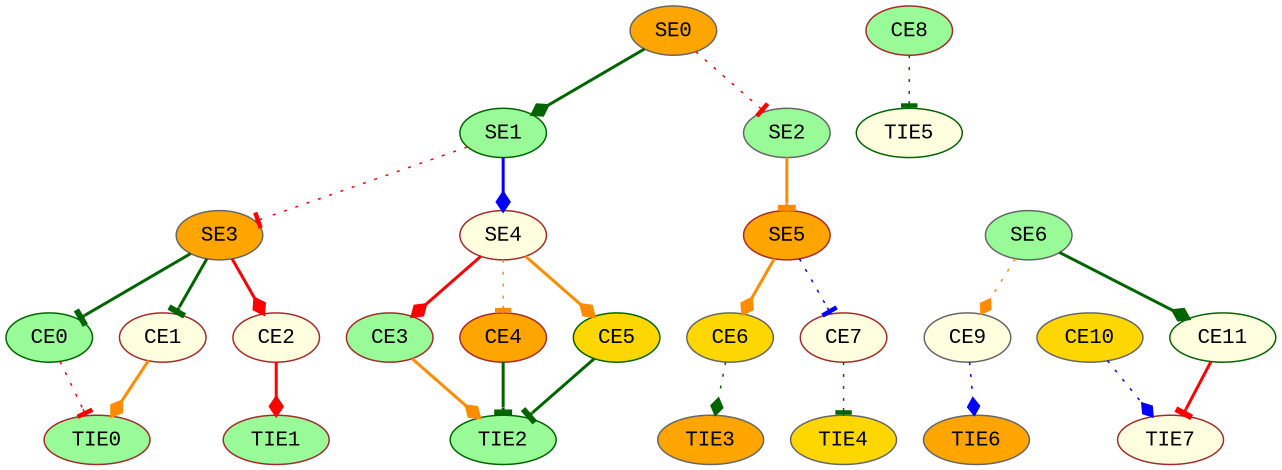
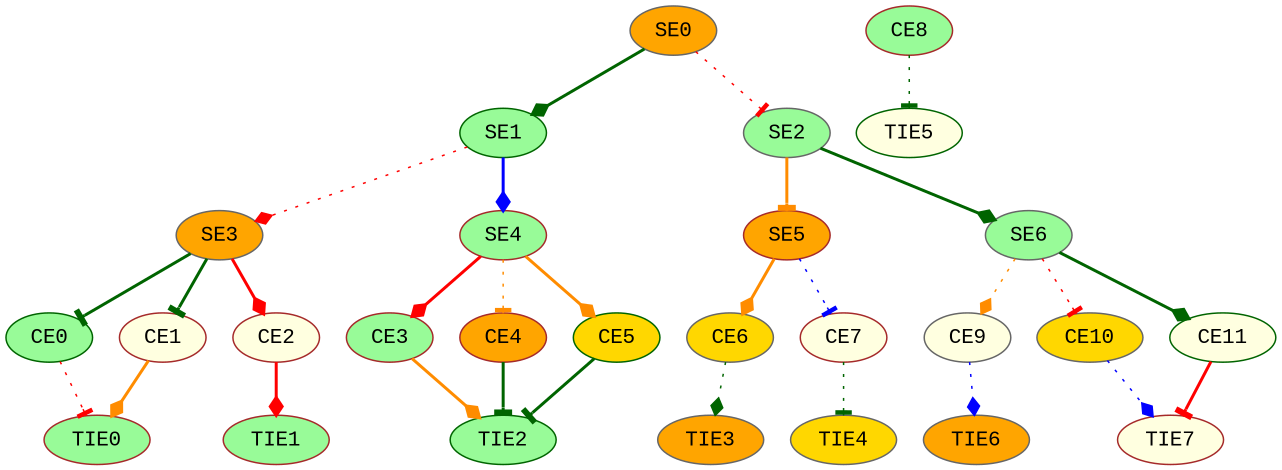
edge "SE1" -> "SE3": arrowhead tee -> diamond
edge "SE2" -> "SE6": added
node "SE4": fillcolor lightyellow -> palegreen
edge "SE6" -> "CE10": added
